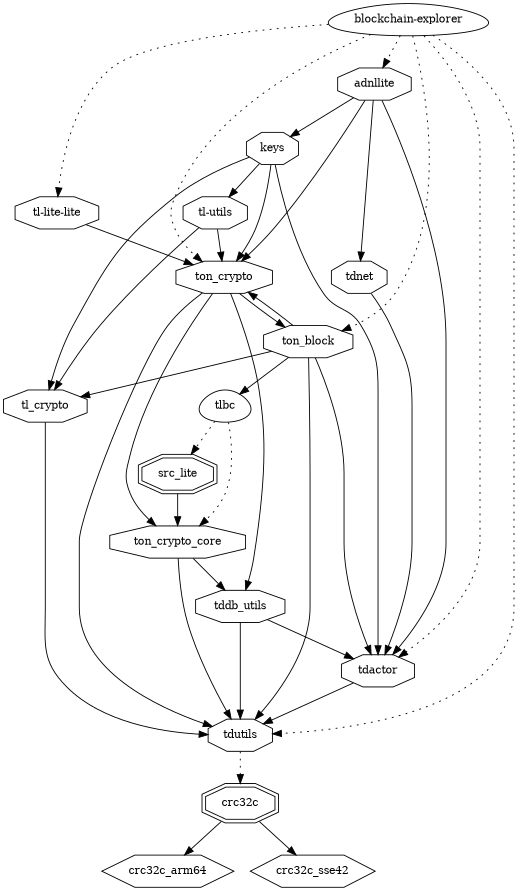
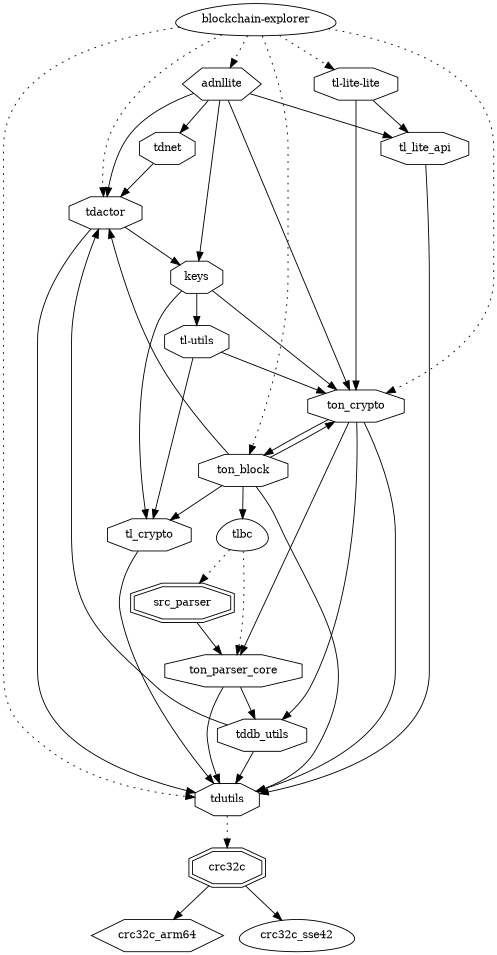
node "adnllite": shape octagon -> hexagon
node "tl_lite_api": added
edge "keys" -> "tdactor": reversed
node "src_lite": label "src_lite" -> "src_parser"
node "ton_crypto_core": label "ton_crypto_core" -> "ton_parser_core"
node "crc32c_sse42": shape hexagon -> egg
